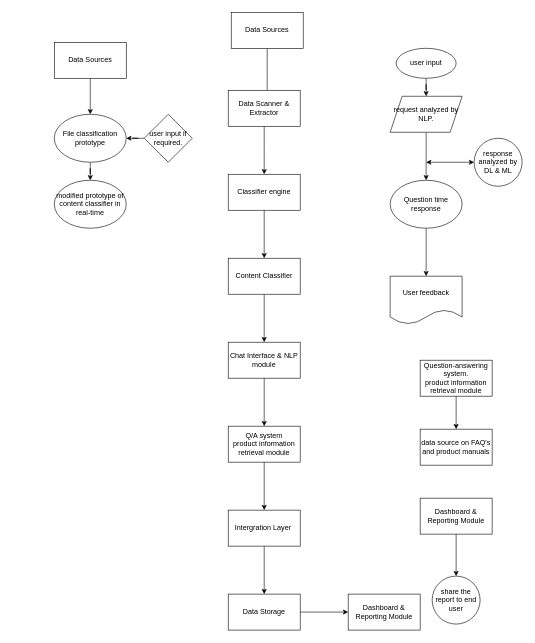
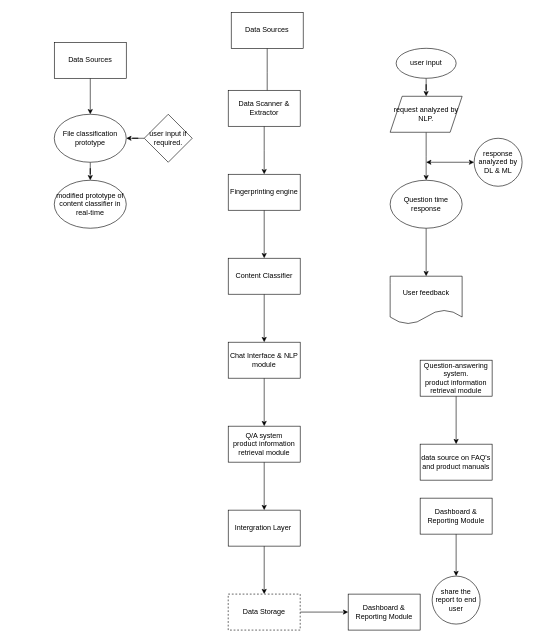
node "Classifier engine": label "Classifier engine" -> "Fingerprinting engine"
node "data source on FAQ's and product manuals": moved (456, 447) -> (456, 462)
node "Data Storage": style solid -> dashed
